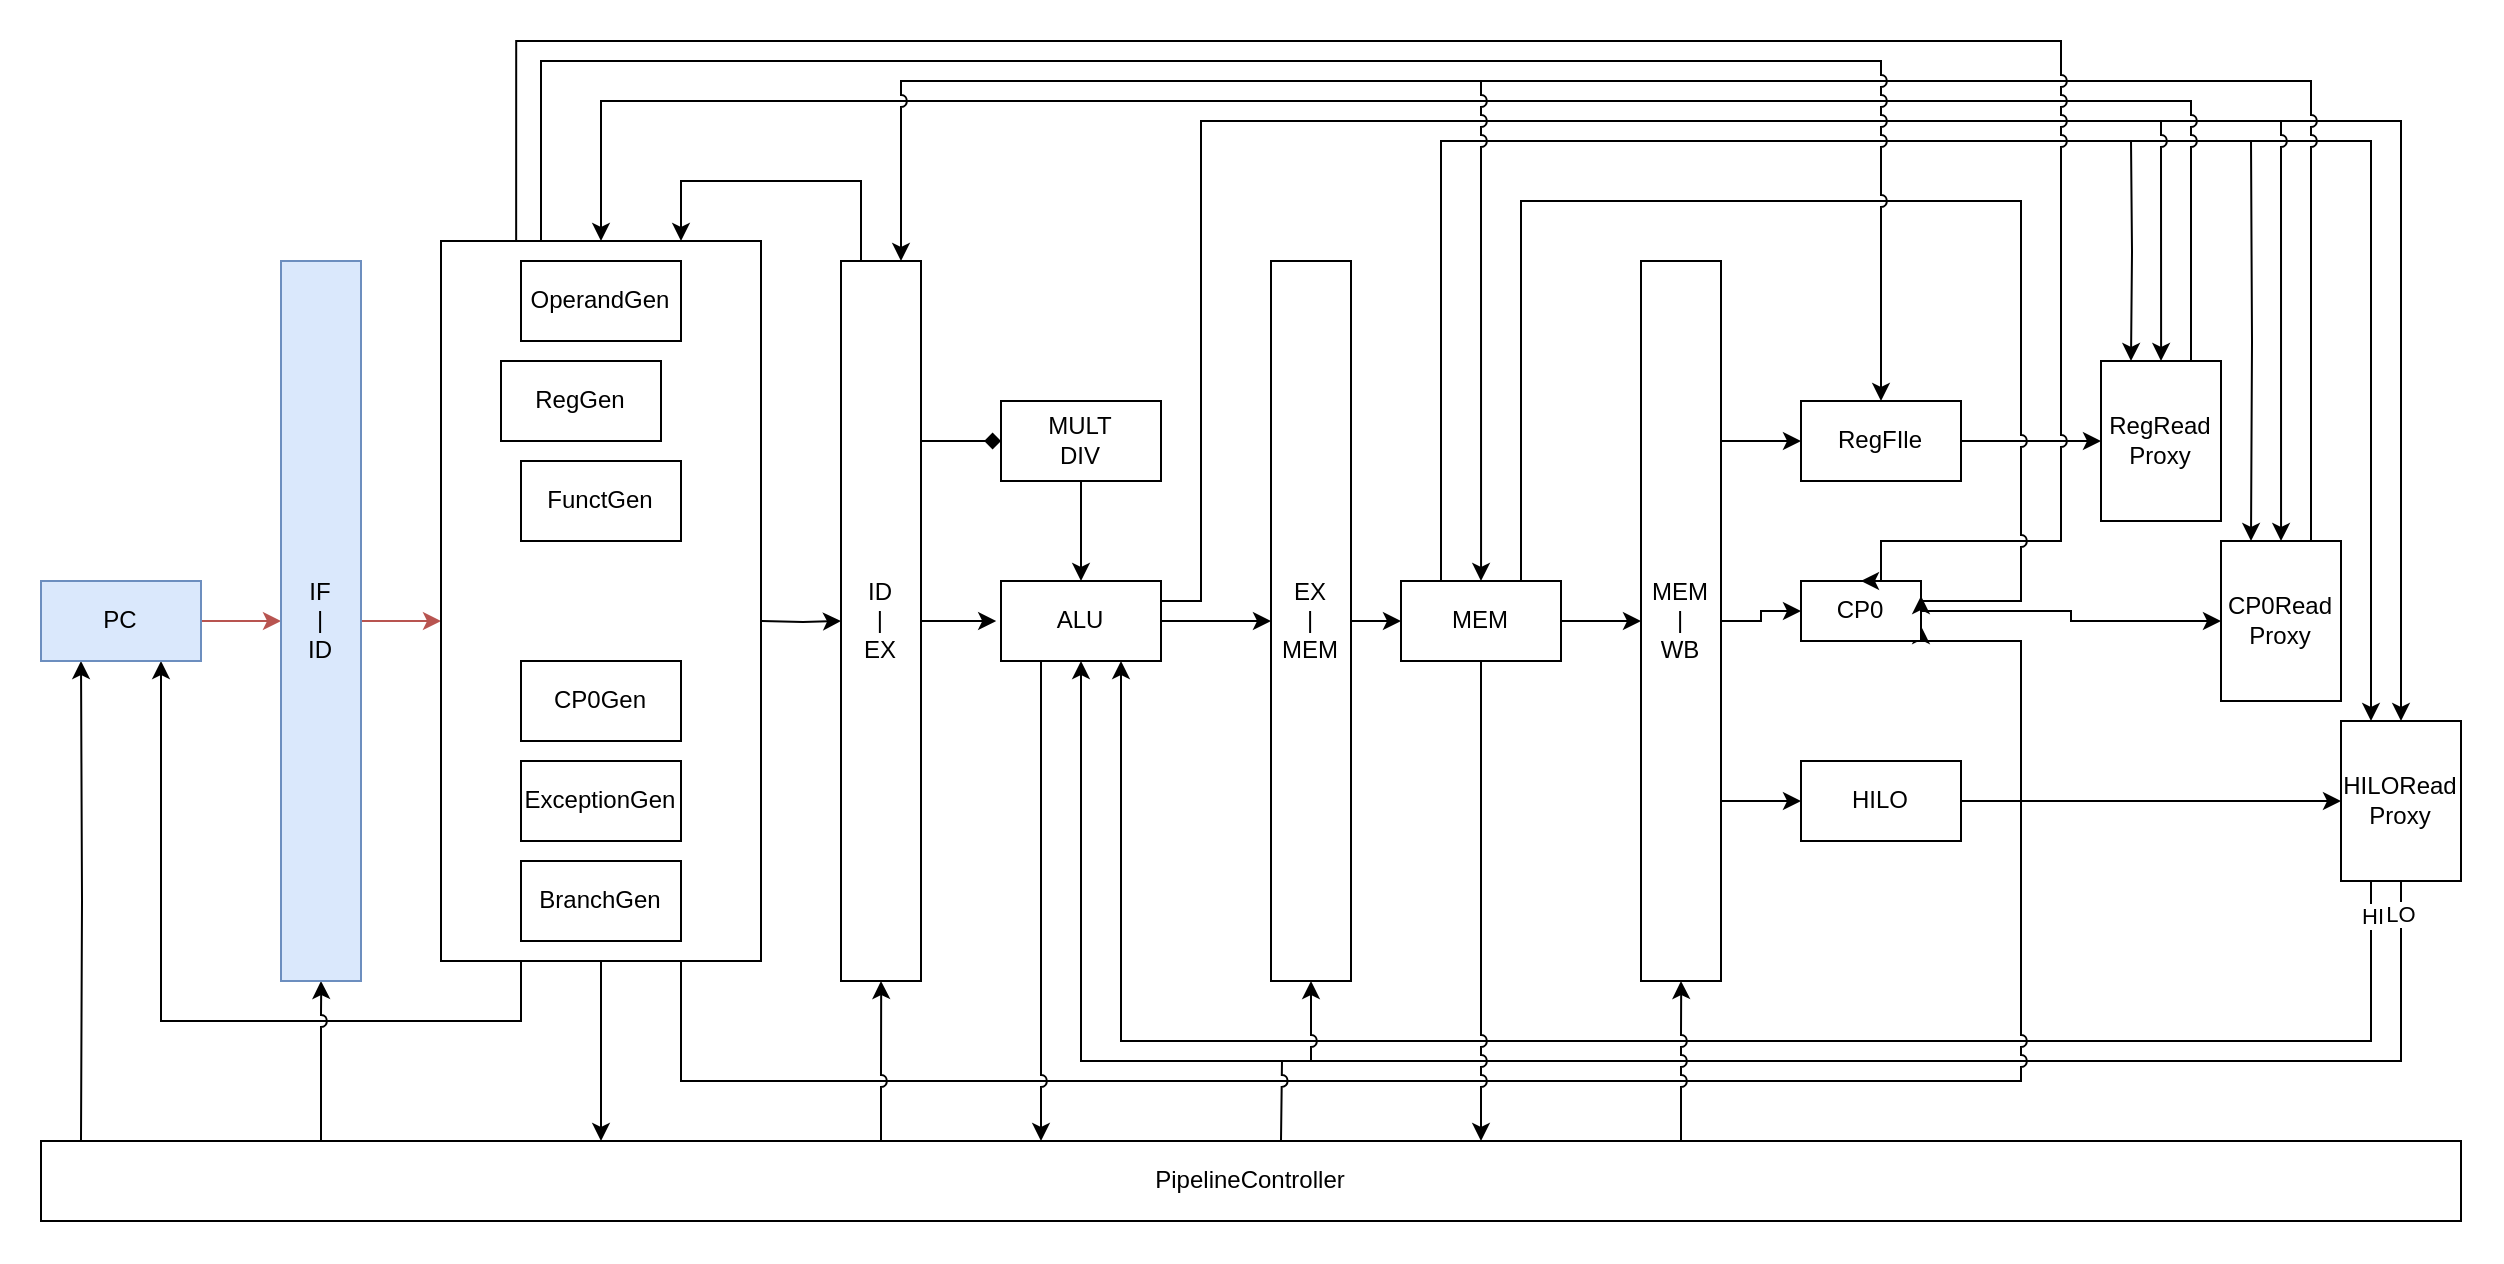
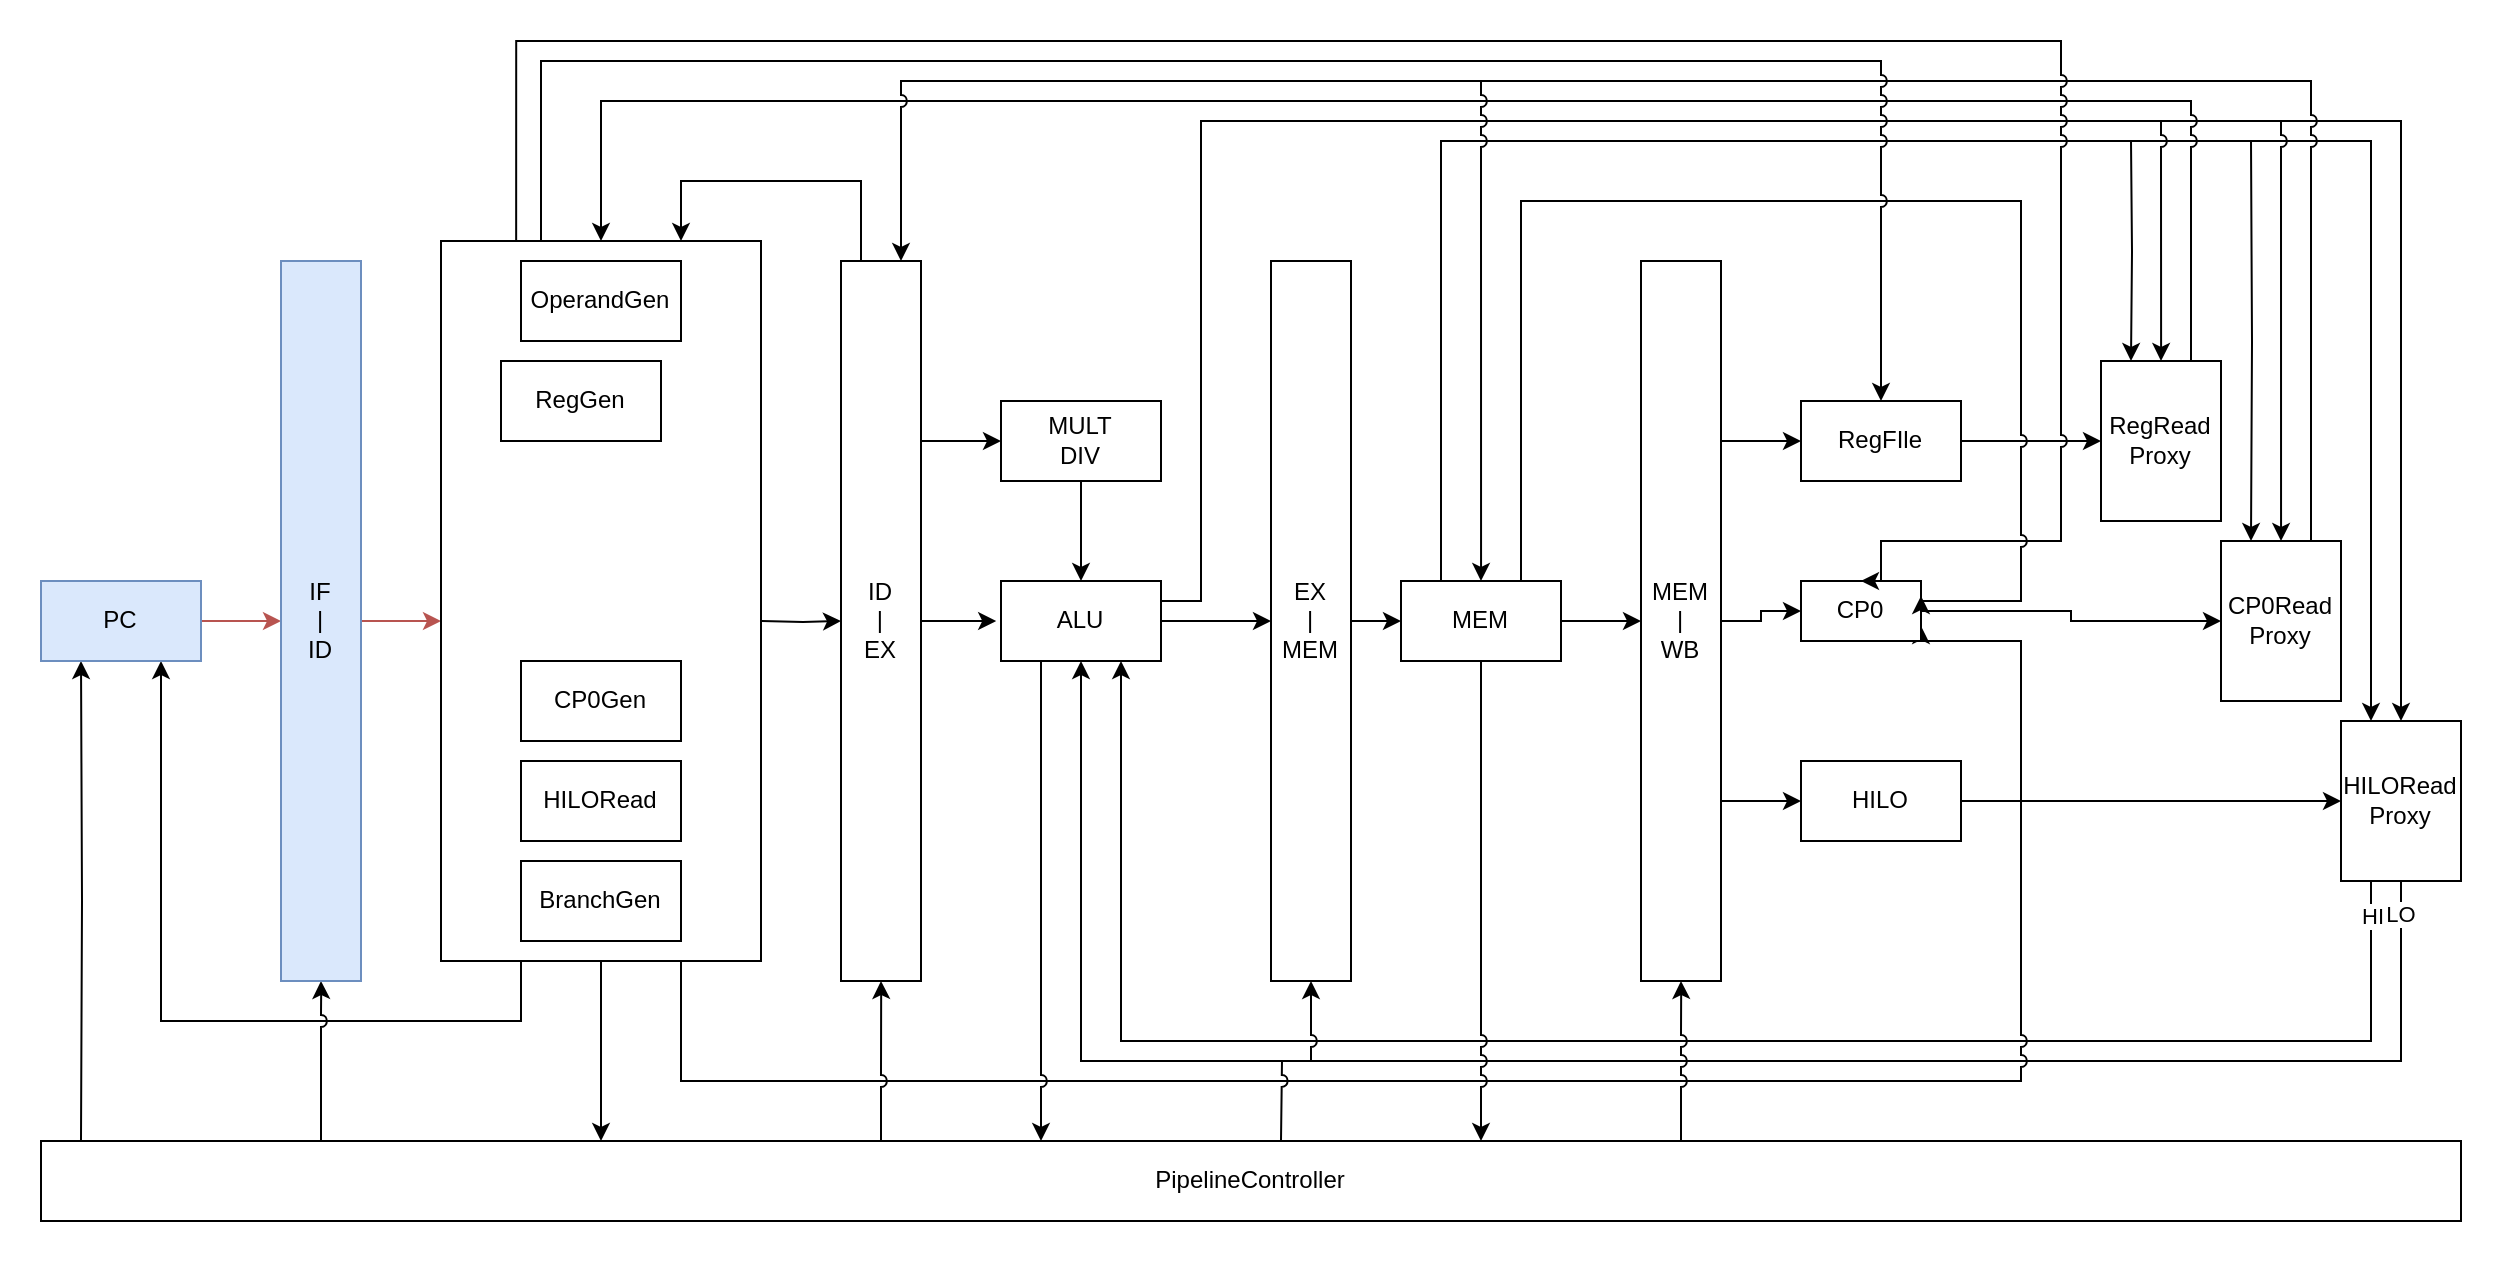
edge "ID | EX" -> "MULT DIV": arrowhead diamond -> classic
node "FunctGen": removed
node "ExceptionGen": label "ExceptionGen" -> "HILORead"
